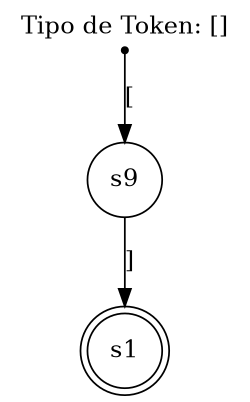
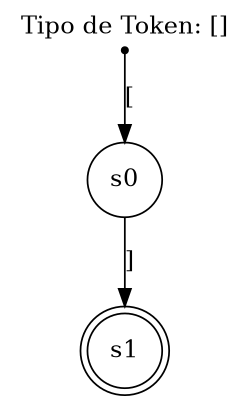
node "s9": label "s9" -> "s0"
